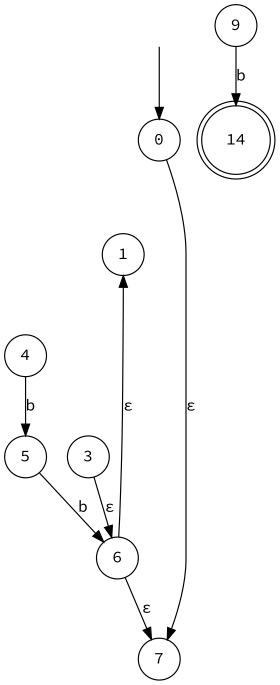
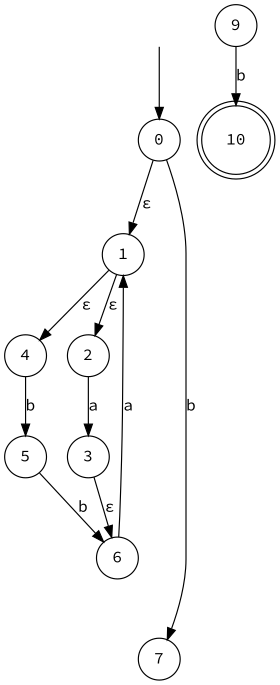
node "14": label "14" -> "10"
edge "0" -> "1": added, label "ε"
edge "1" -> "4": added, label "ε"
node "2": added
edge "6" -> "1": label "ε" -> "a"
edge "0" -> "7": label "ε" -> "b"
edge "6" -> "7": removed, label "ε"
